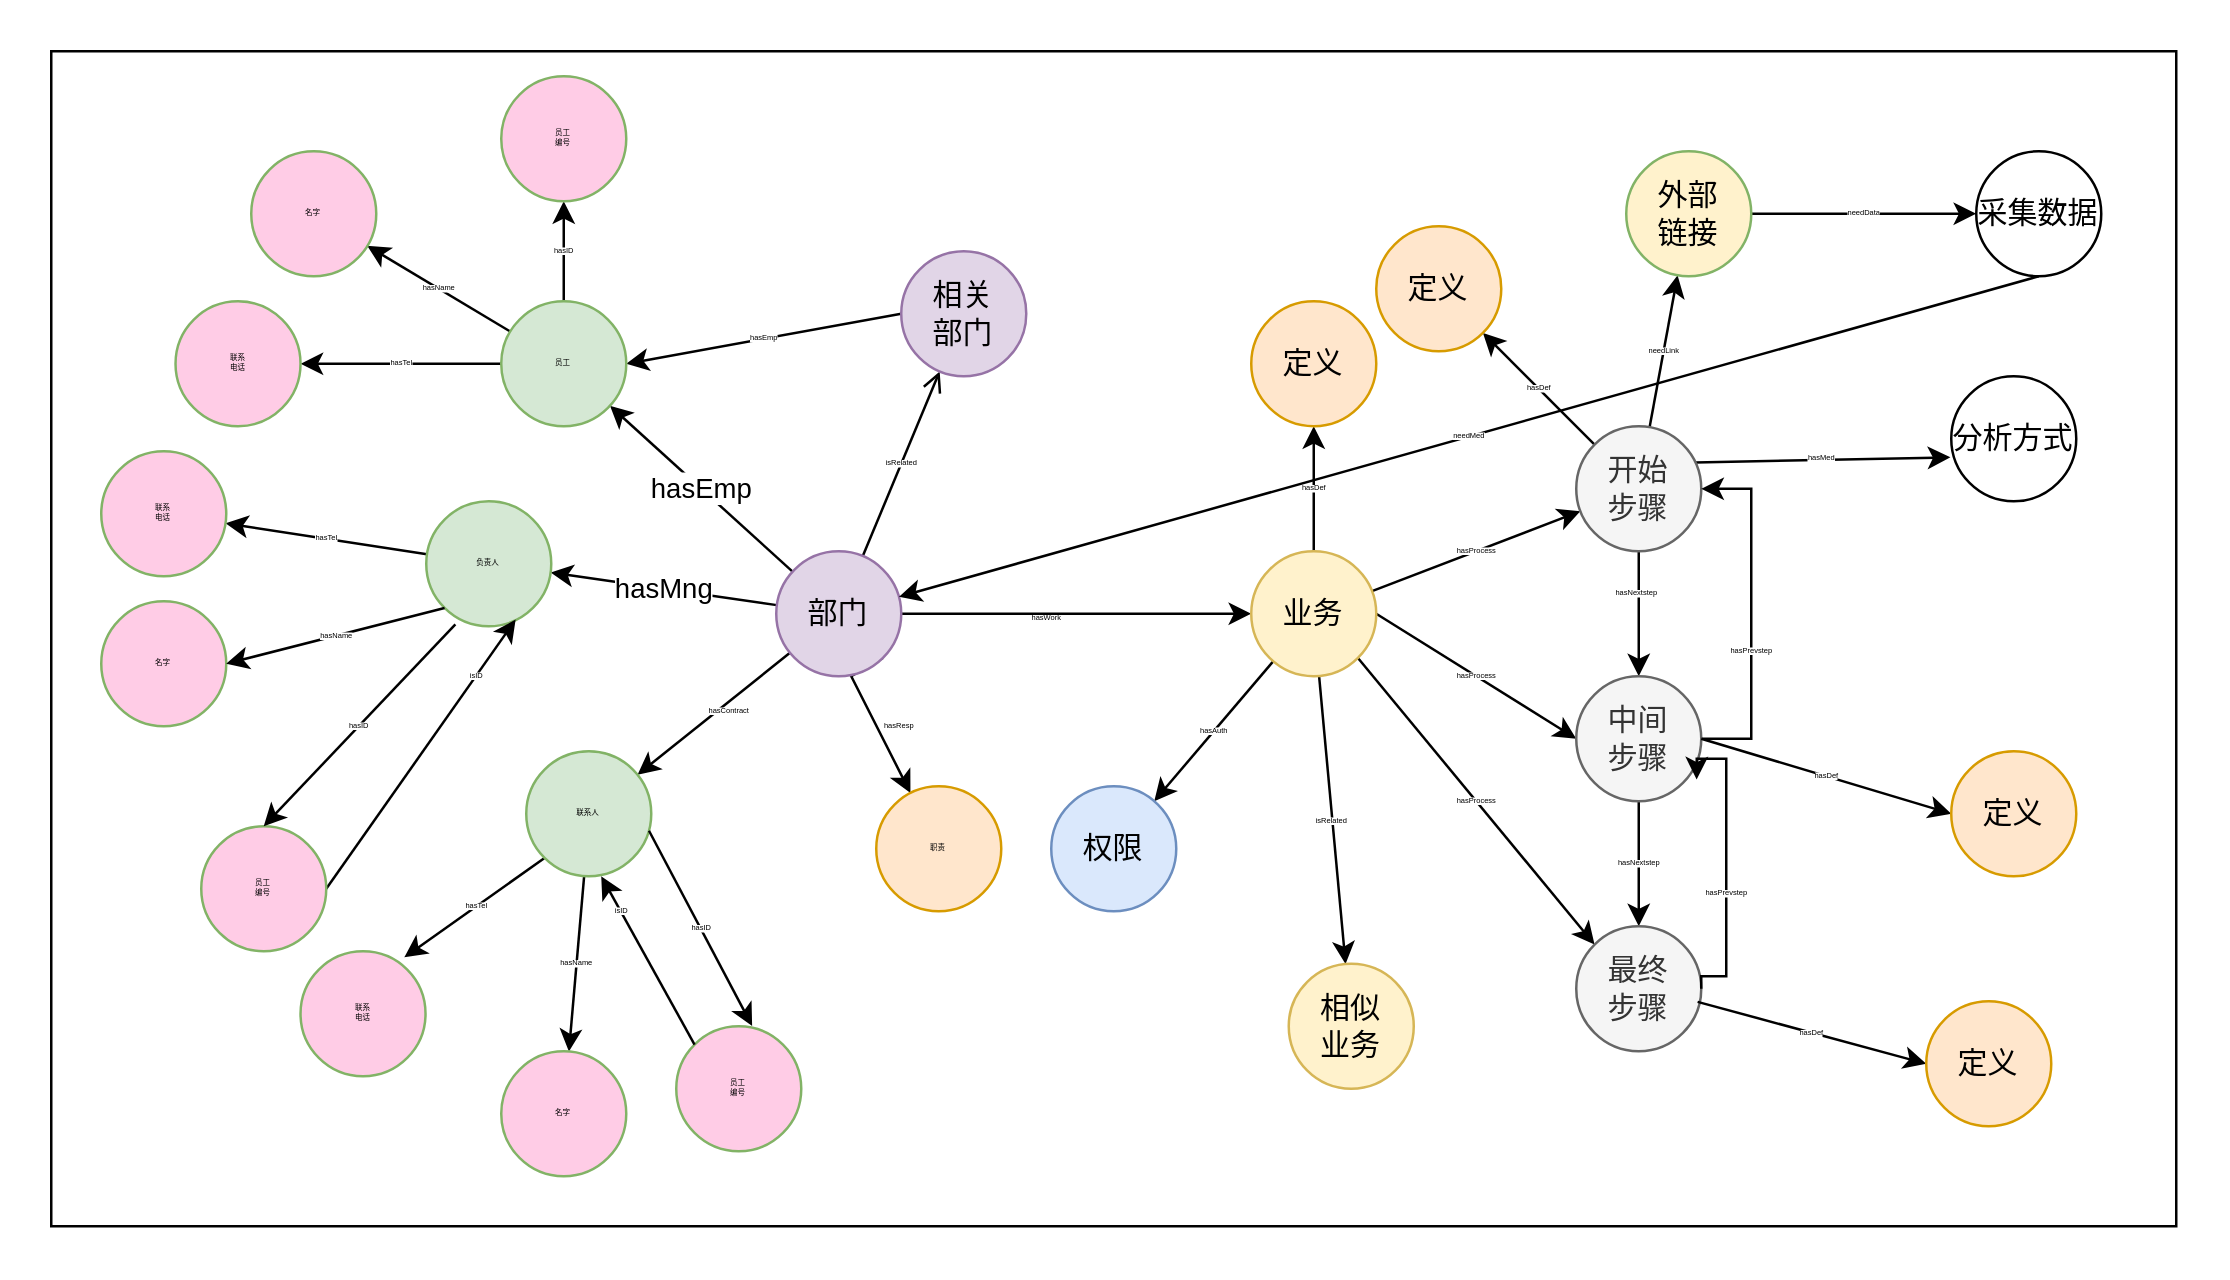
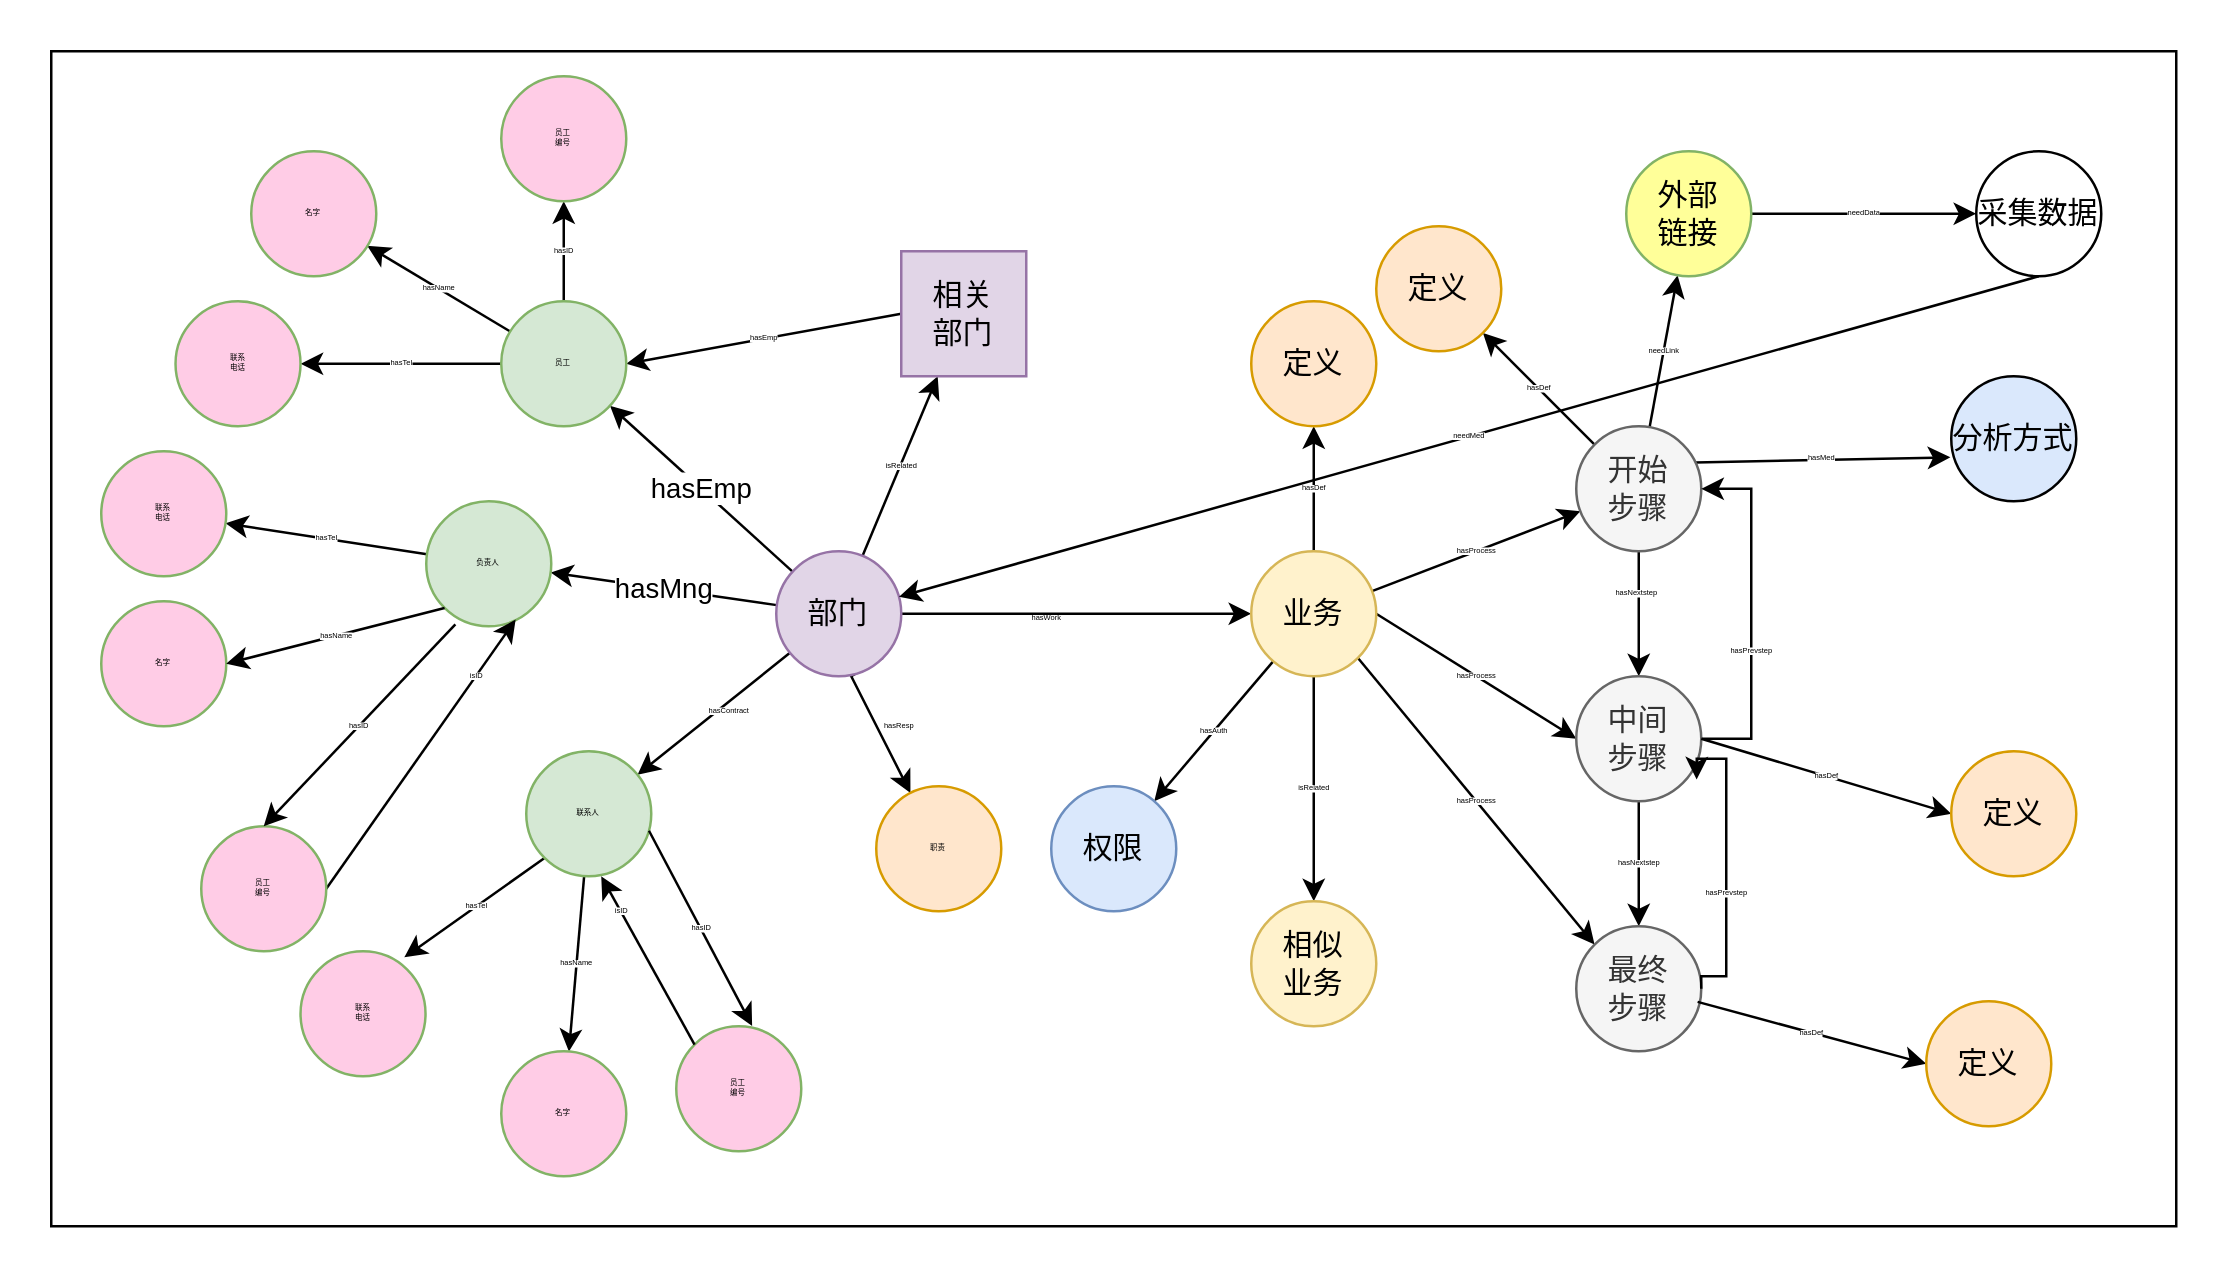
node "外部 链接": fillcolor #fff2cc -> #ffff99
node "相关 部门": shape ellipse -> rectangle
edge "部门" -> "相关 部门": arrowhead open -> classic
node "分析方式": fillcolor #ffffff -> #dae8fc
node "相似 业务": moved (1351, 1026) -> (1314, 964)
